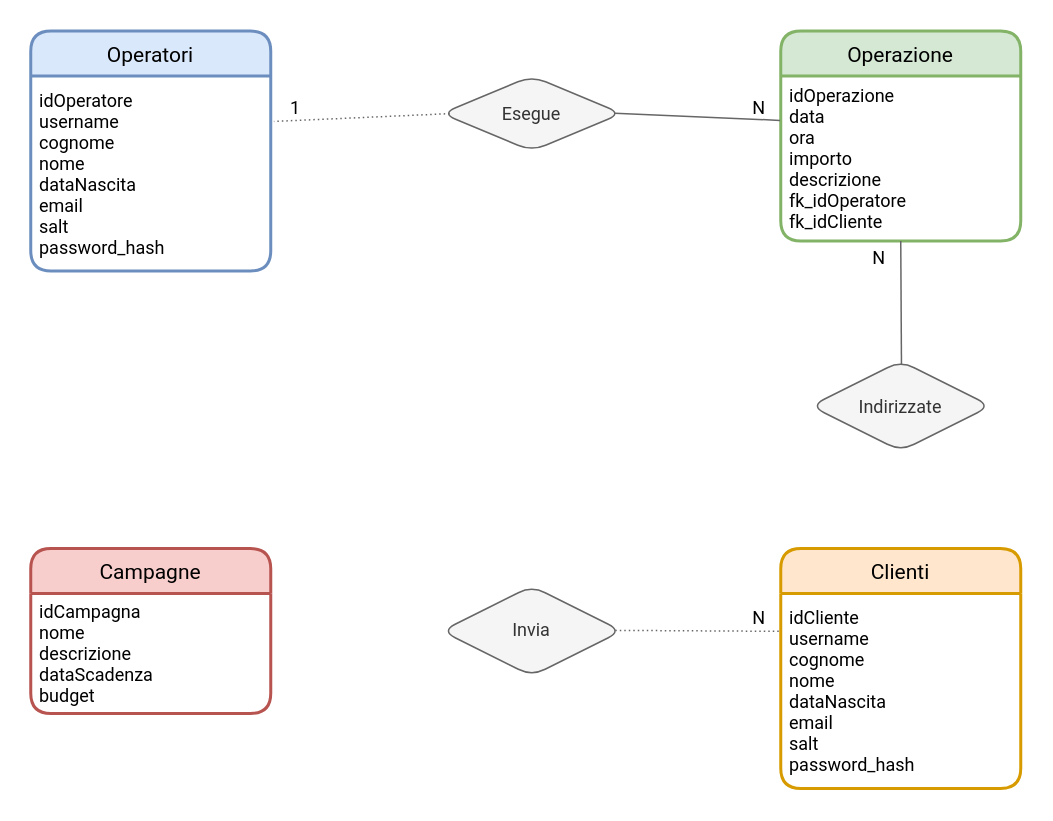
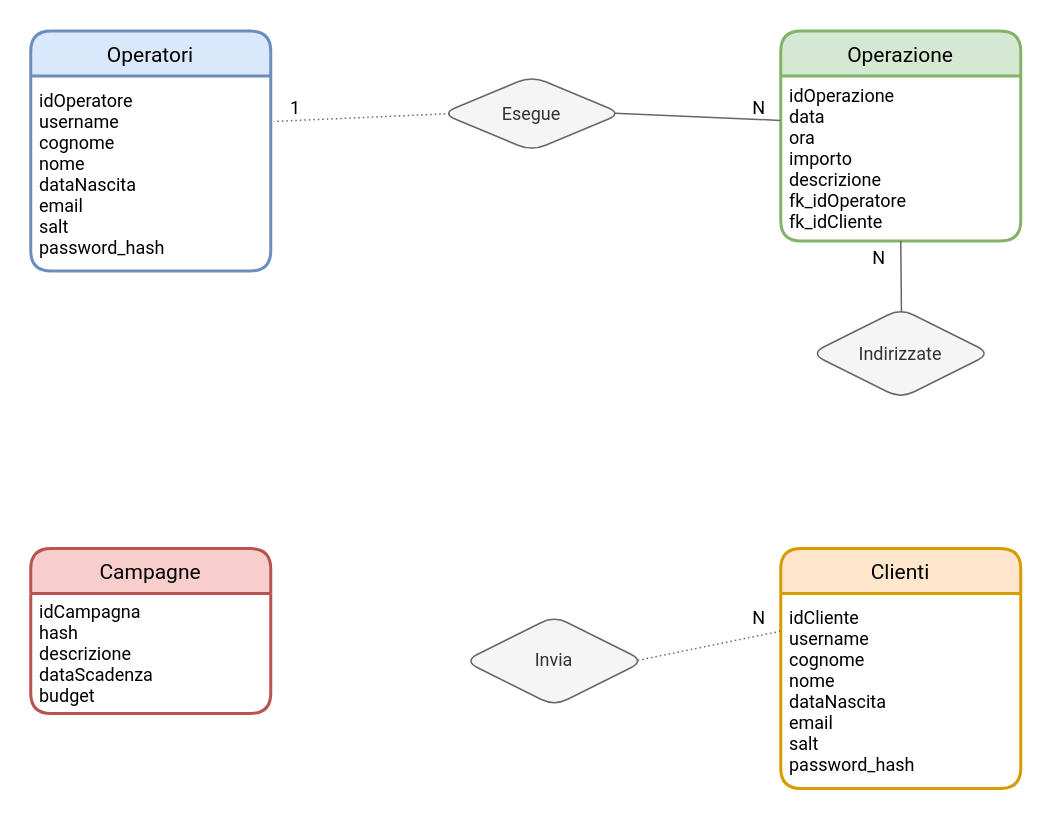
node "Indirizzate": moved (901, 406) -> (901, 353)
node "idCampagna nome descrizione dataScadenza budget": label "idCampagna nome descrizione dataScadenza budget" -> "idCampagna hash descrizione dataScadenza budget"
node "Invia": moved (532, 631) -> (554, 661)
